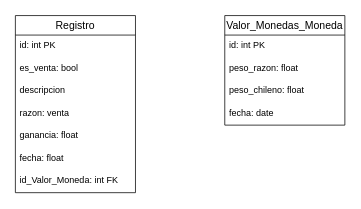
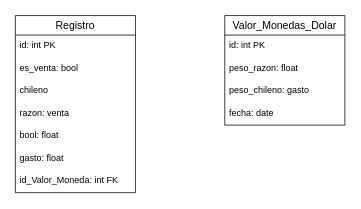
node "Valor_Monedas_Moneda": label "Valor_Monedas_Moneda" -> "Valor_Monedas_Dolar"
node "descripcion": label "descripcion" -> "chileno"
node "peso_chileno: float": label "peso_chileno: float" -> "peso_chileno: gasto"
node "ganancia: float": label "ganancia: float" -> "bool: float"
node "fecha: float": label "fecha: float" -> "gasto: float"
